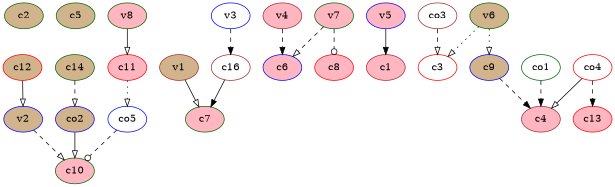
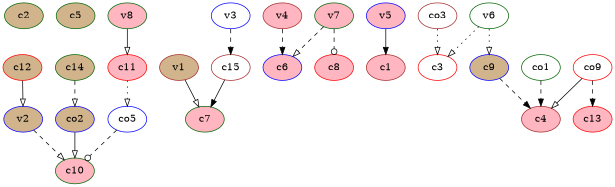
node "v6": fillcolor tan -> white
edge "co3" -> "c3": style dashed -> dotted
node "c16": label "c16" -> "c15"
node "co4": label "co4" -> "co9"
